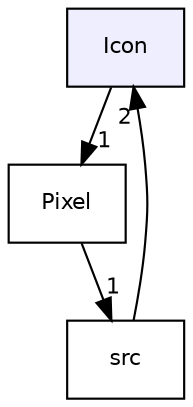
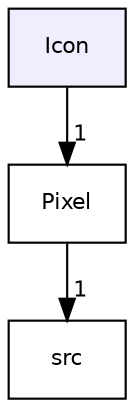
edge "src" -> "Icon": removed
